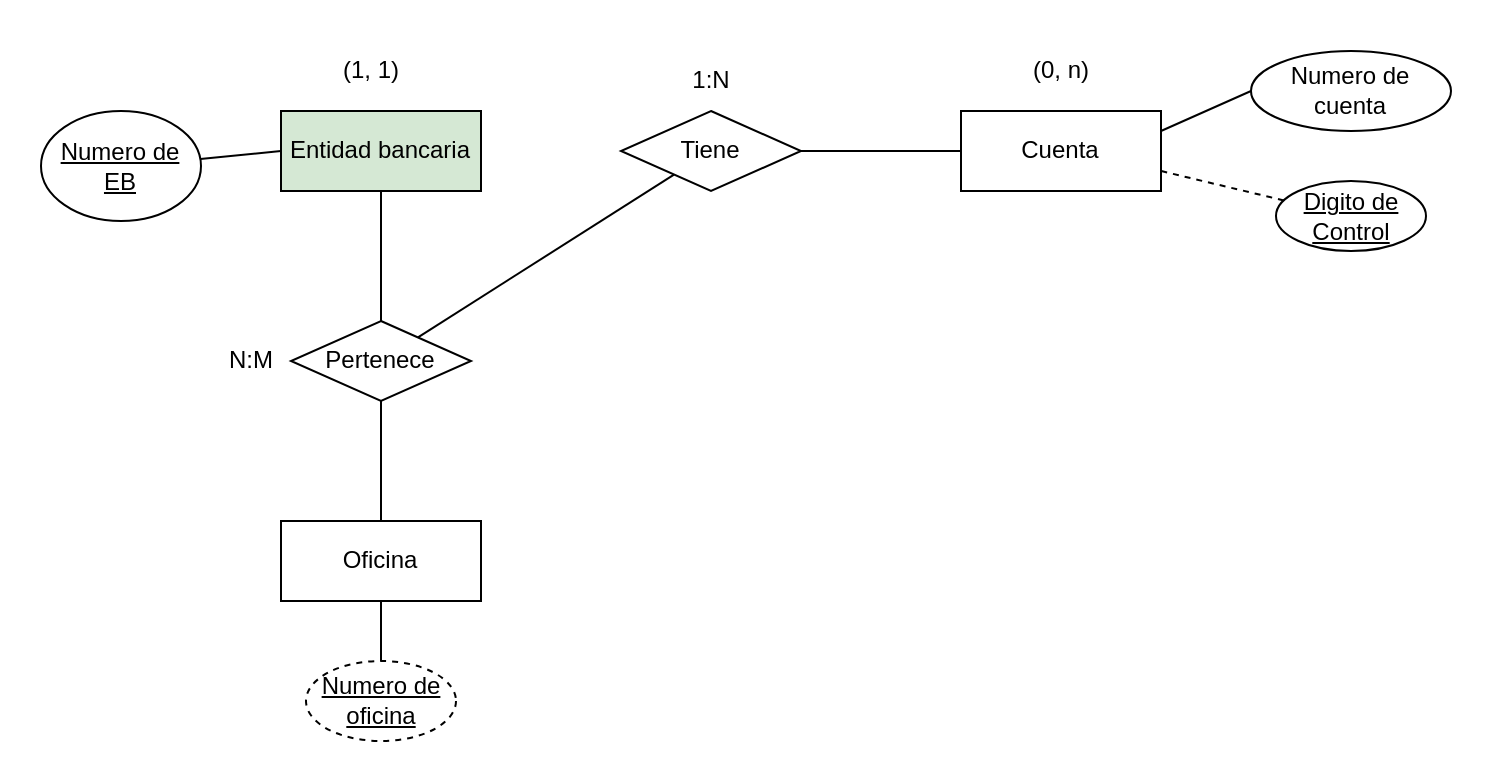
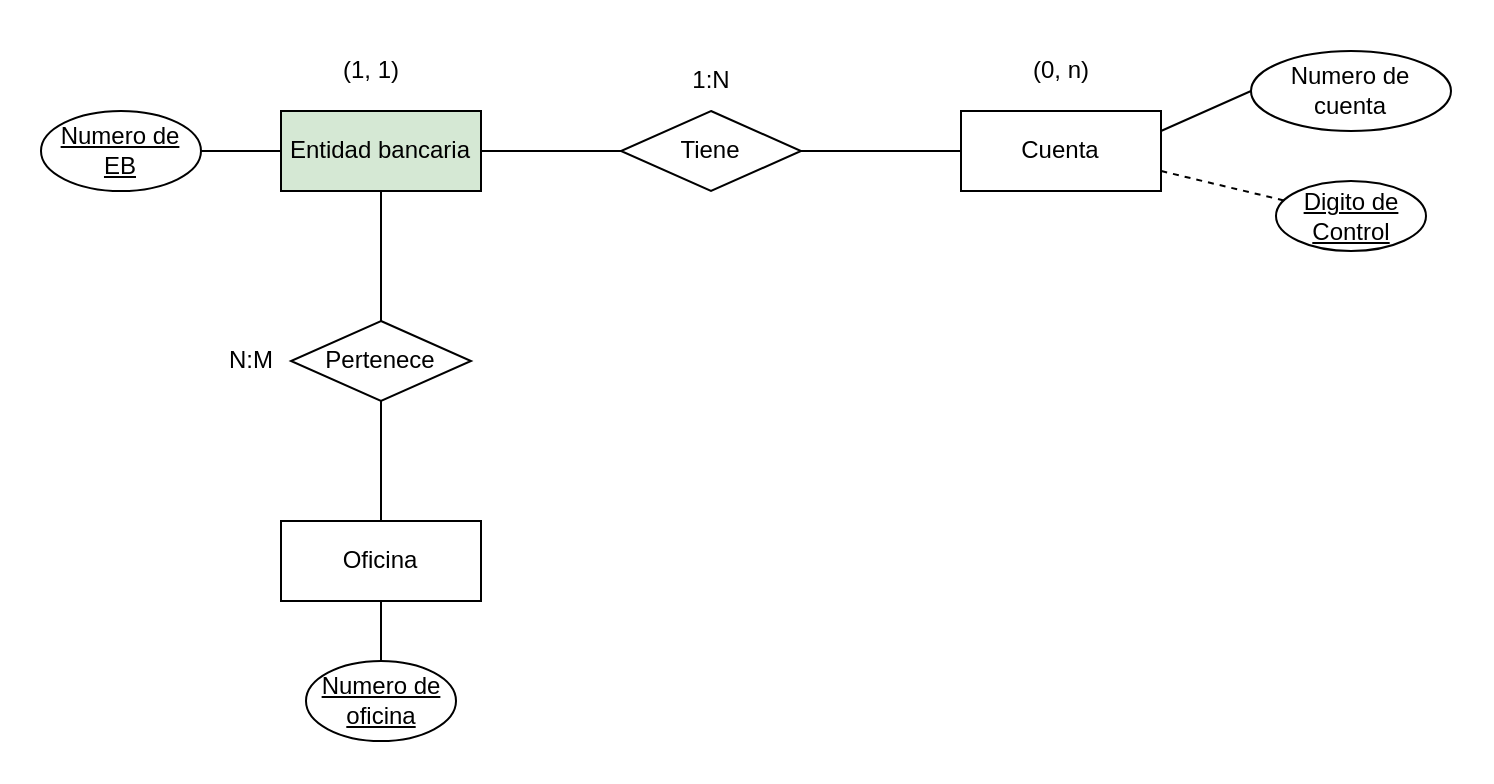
node "Numero de EB": size 160x110 -> 160x80
edge "Tiene" -- "Pertenece": now "Tiene" -- "Entidad bancaria"
node "Numero de oficina": style dashed -> solid
